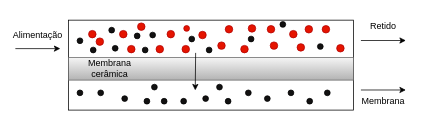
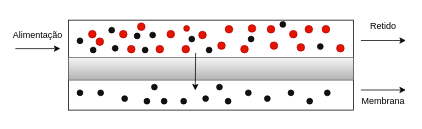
node "Membrana cerâmica": removed
